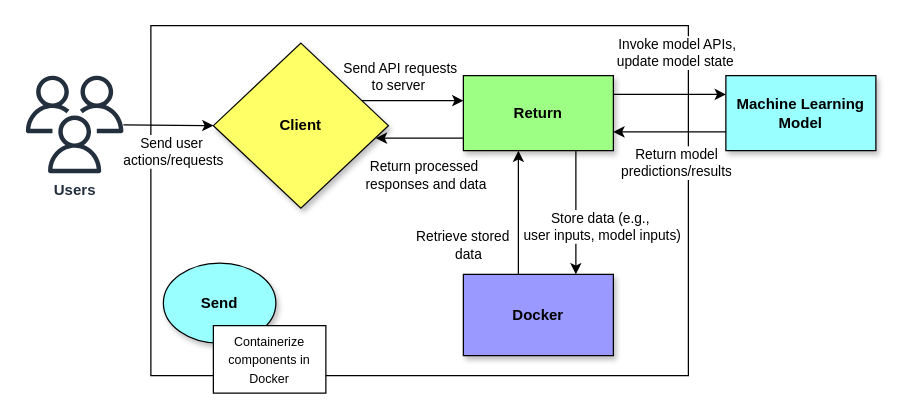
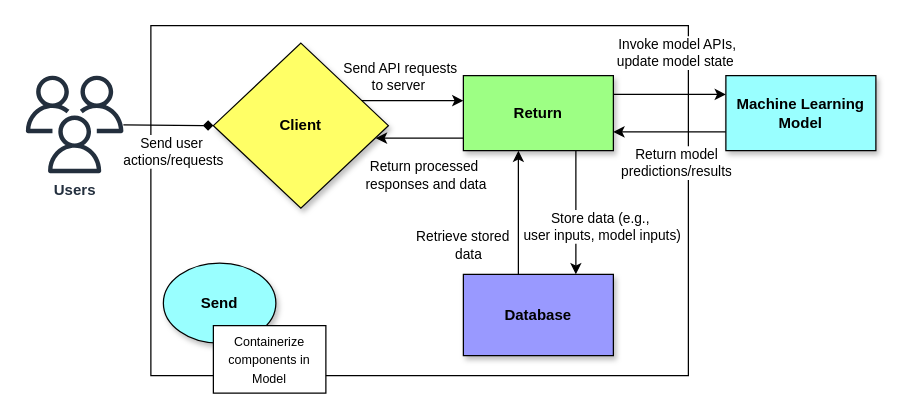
edge "Users" -> "Client": arrowhead classic -> diamond
node "Docker": label "Docker" -> "Database"
node "Containerize components in Docker": label "Containerize components in Docker" -> "Containerize components in Model"
